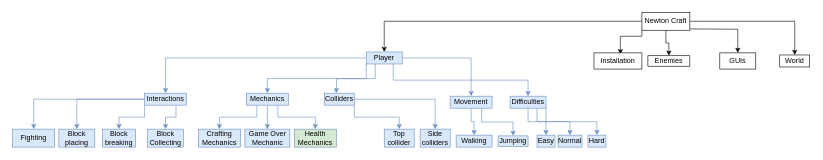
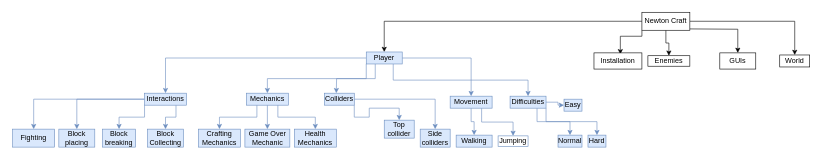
node "Health Mechanics": fillcolor #d5e8d4 -> #dae8fc
node "Top collider": moved (399, 138) -> (399, 129)
node "Jumping": fillcolor #dae8fc -> #ffffff
node "Easy": moved (546, 141) -> (573, 105)
